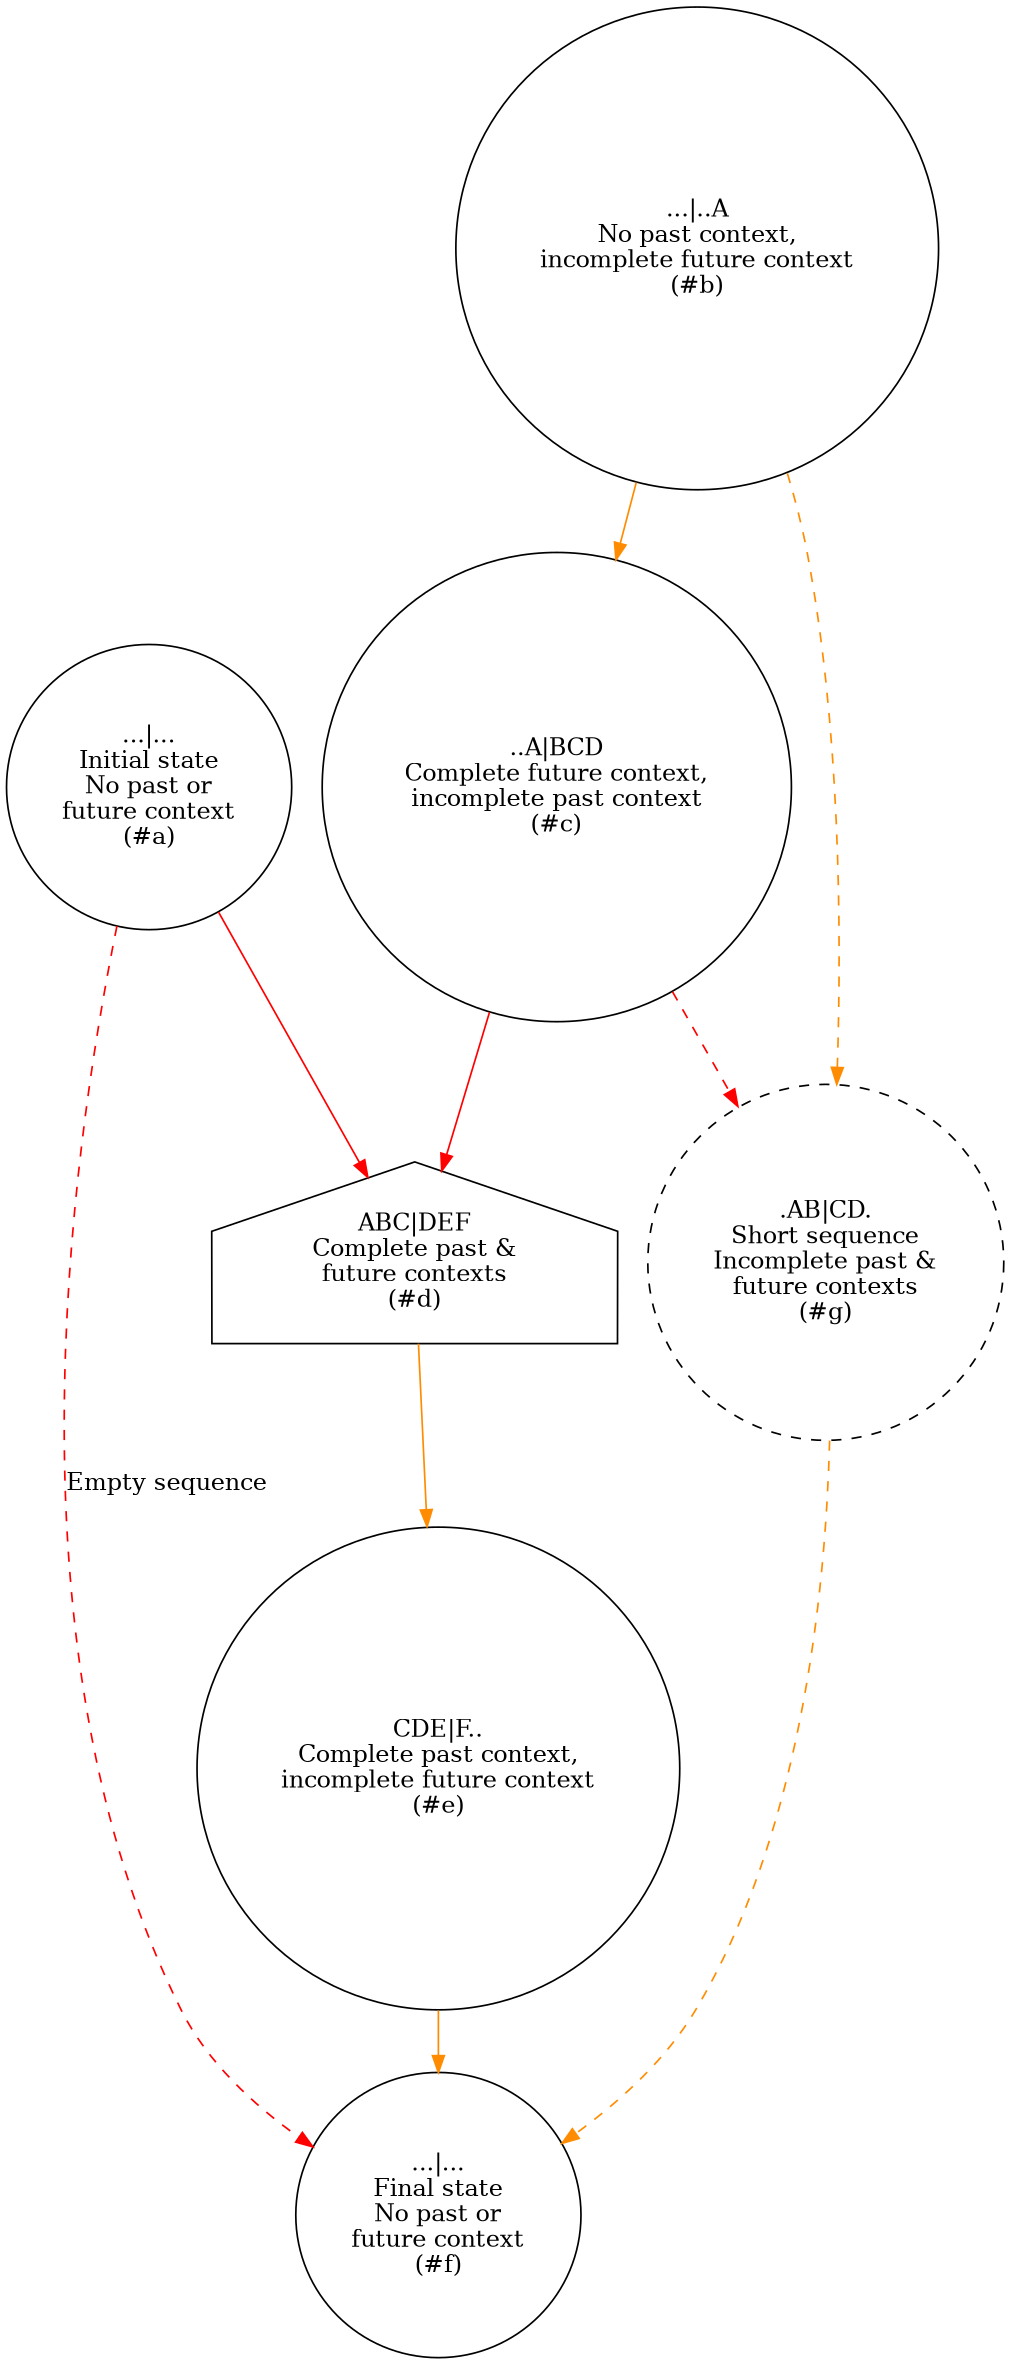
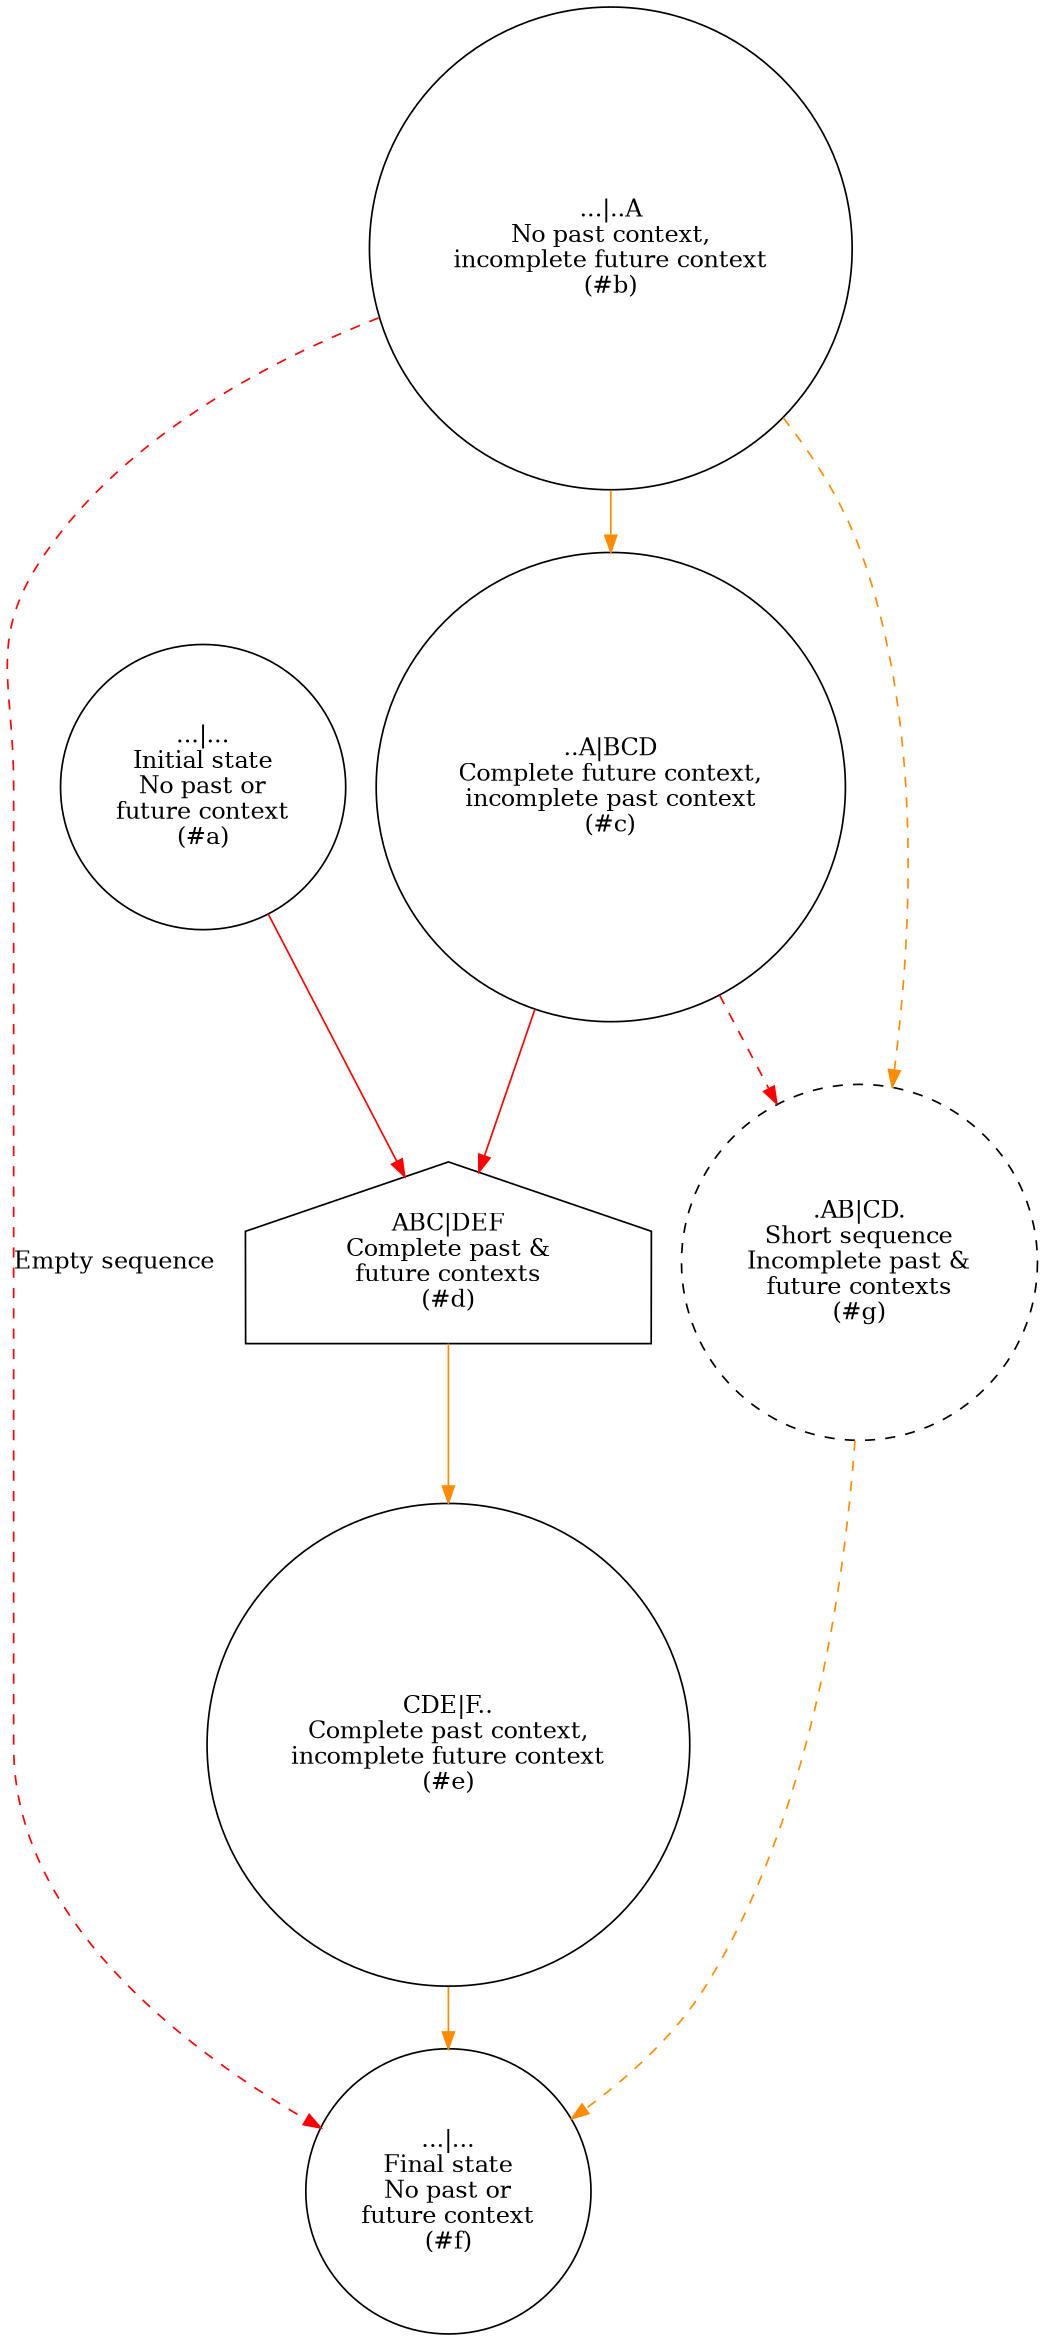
edge "...|... Initial state No past or future context (#a)" -> "...|... Final state No past or future context (#f)": now "...|..A No past context, incomplete future context (#b)" -> "...|... Final state No past or future context (#f)"
